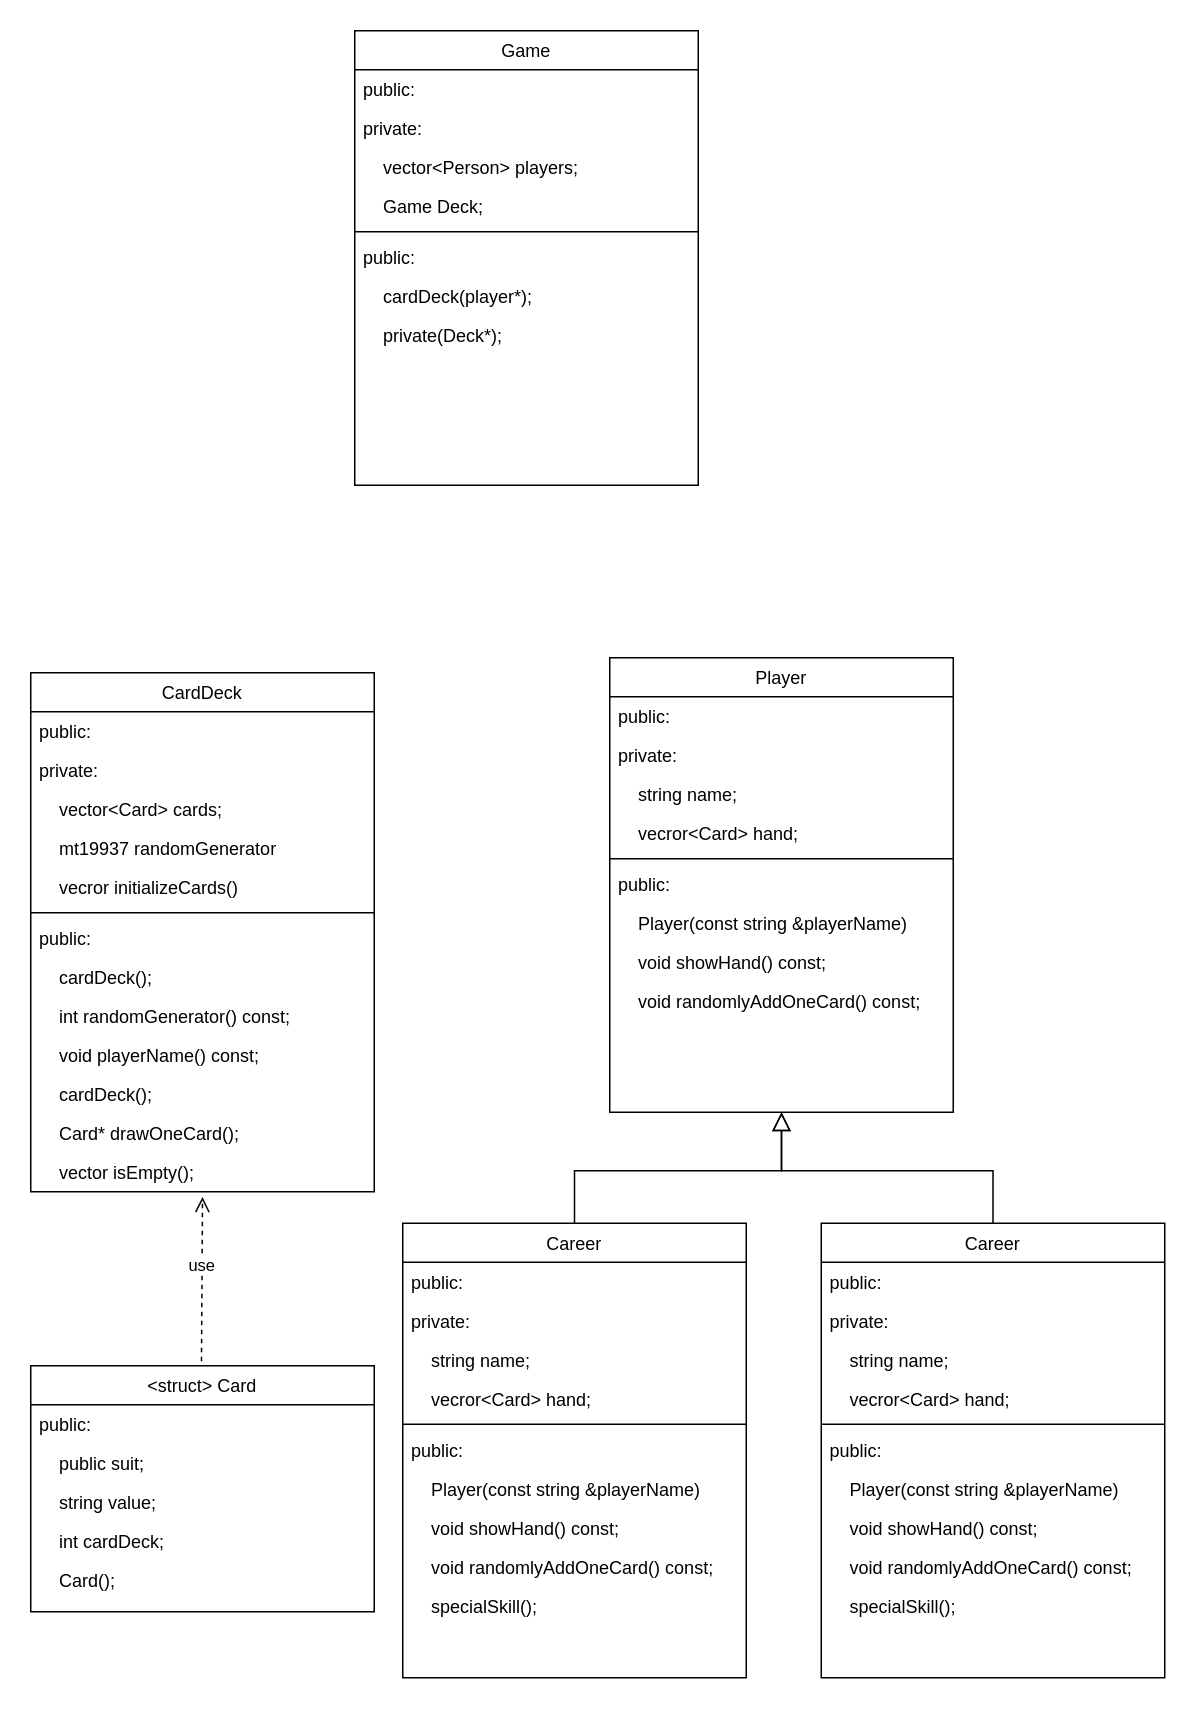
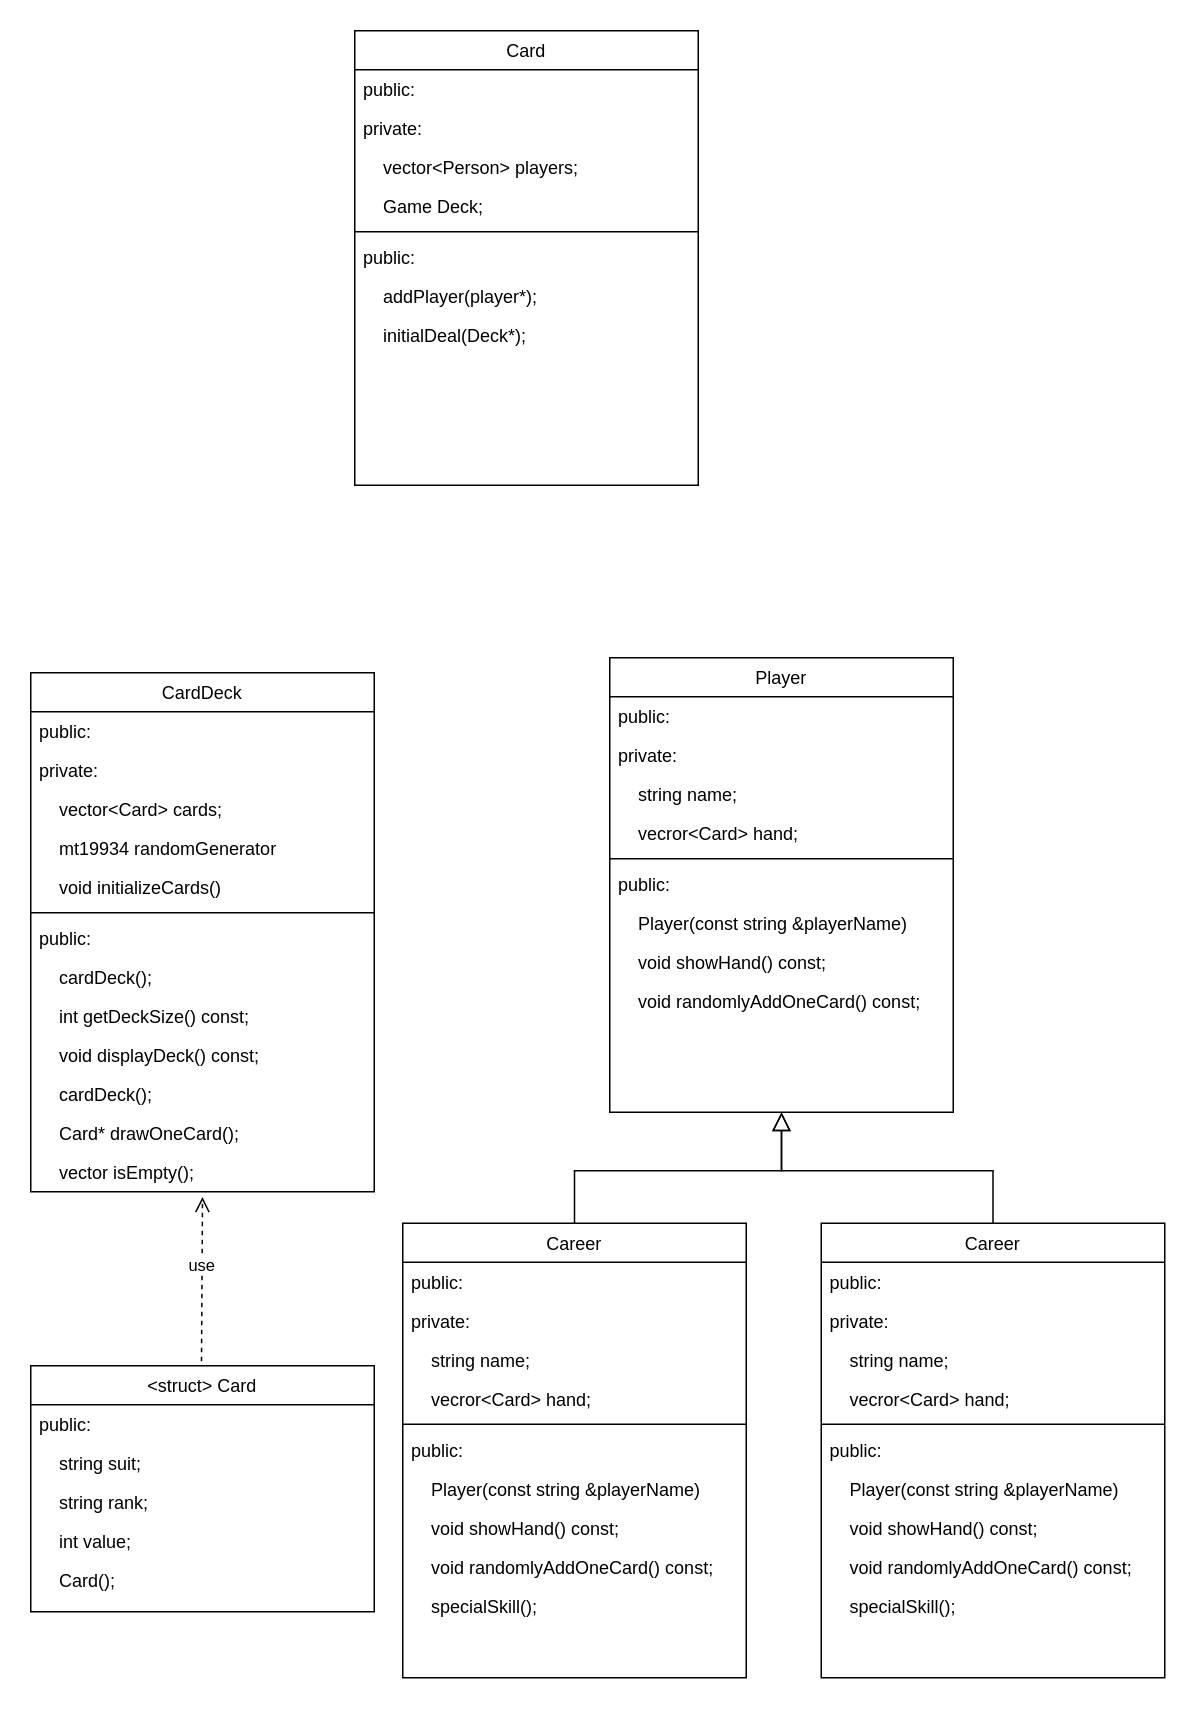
node "Game": label "Game" -> "Card"
node "cardDeck(player*);": label "cardDeck(player*);" -> "addPlayer(player*);"
node "private(Deck*);": label "private(Deck*);" -> "initialDeal(Deck*);"
node "mt19937 randomGenerator": label "mt19937 randomGenerator" -> "mt19934 randomGenerator"
node "vecror initializeCards()": label "vecror initializeCards()" -> "void initializeCards()"
node "int randomGenerator() const;": label "int randomGenerator() const;" -> "int getDeckSize() const;"
node "void playerName() const;": label "void playerName() const;" -> "void displayDeck() const;"
node "public suit;": label "public suit;" -> "string suit;"
node "string value;": label "string value;" -> "string rank;"
node "int cardDeck;": label "int cardDeck;" -> "int value;"
